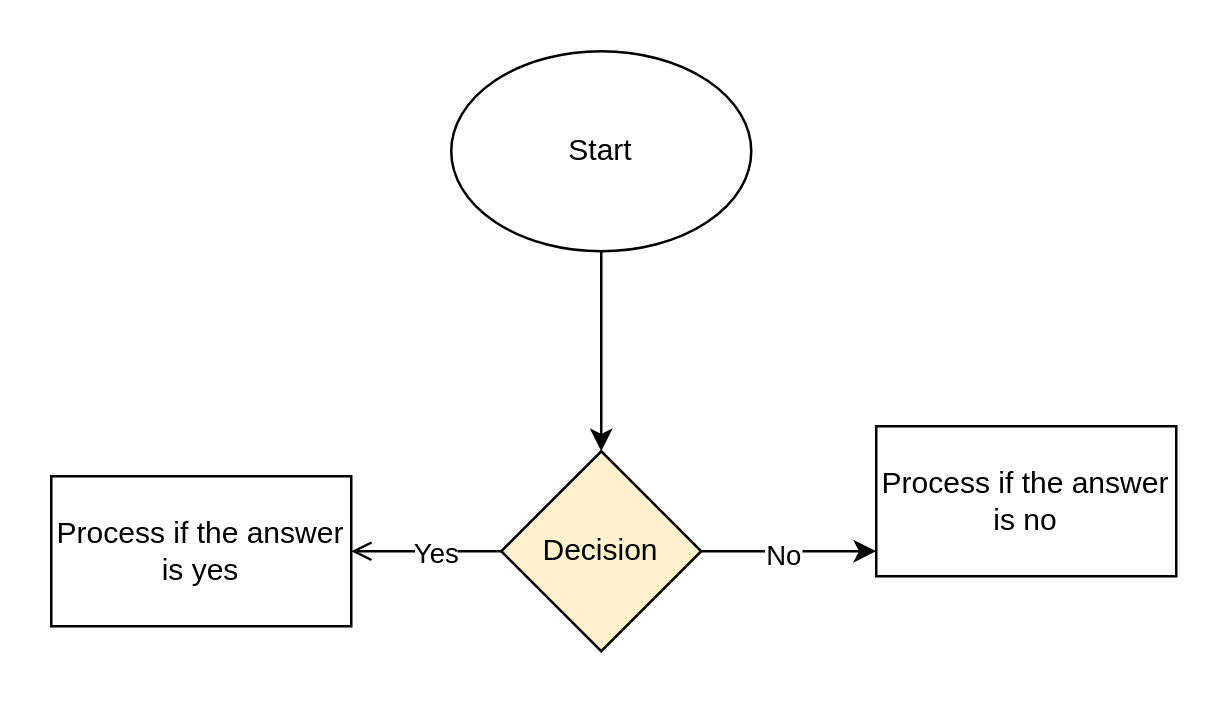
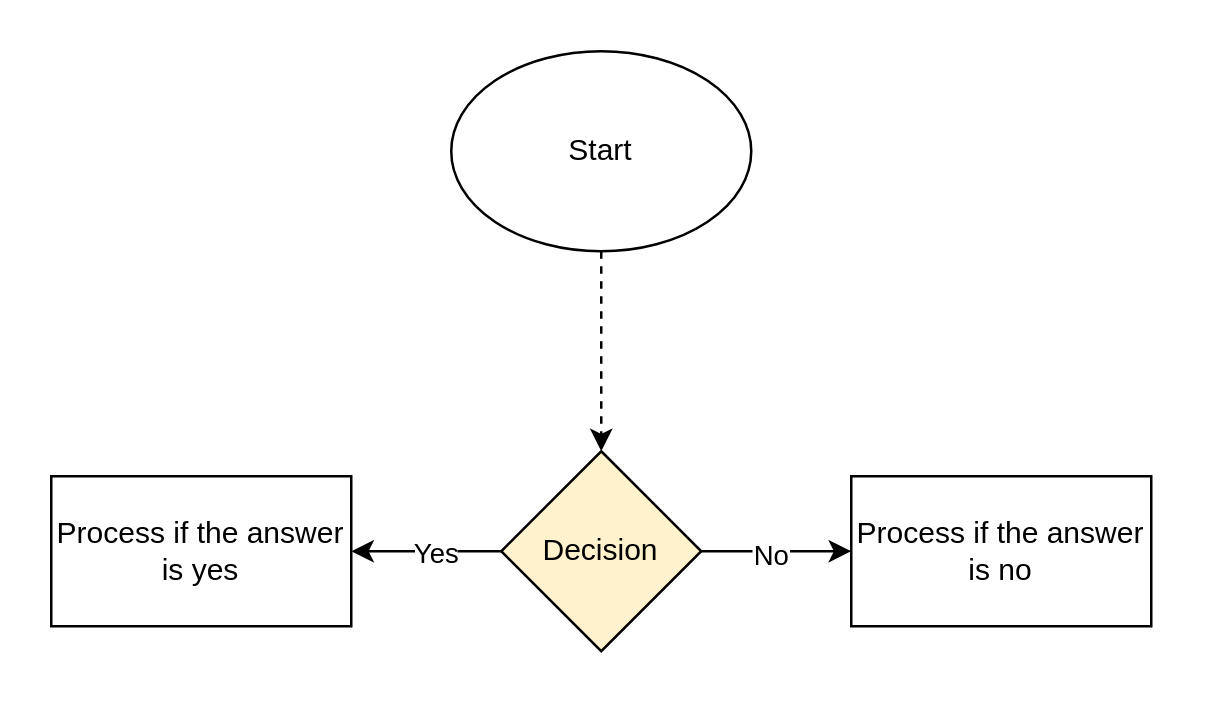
edge "Start" -> "Decision": style solid -> dashed
node "Process if the answer is no": moved (1026, 501) -> (1001, 551)
edge "Decision" -> "Process if the answer is yes": arrowhead open -> classic
